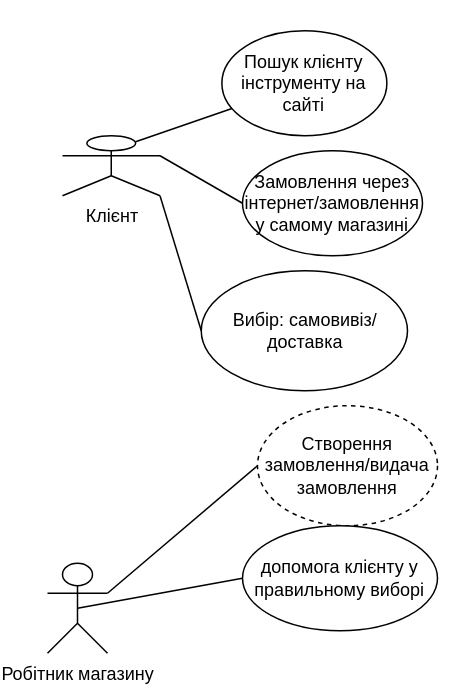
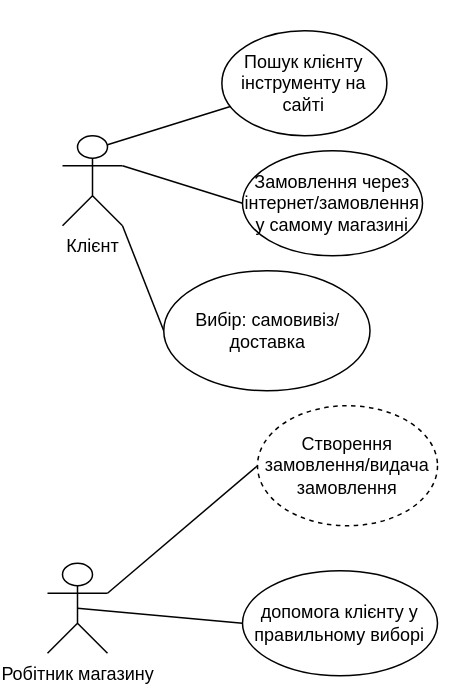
node "Клієнт": size 98x60 -> 60x90
node "Вибір: самовивіз/доставка": moved (304, 331) -> (267, 331)
node "допомога клієнту у правильному виборі": moved (340, 578) -> (340, 623)
